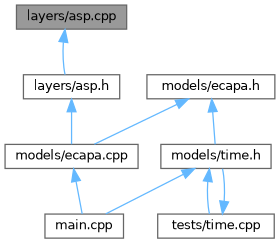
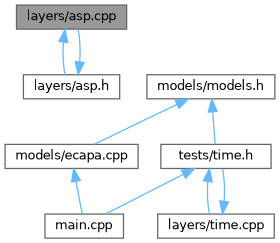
node "models/ecapa.h": label "models/ecapa.h" -> "models/models.h"
edge "models/ecapa.cpp" -> "layers/asp.h": now "layers/asp.cpp" -> "layers/asp.h"
node "models/time.h": label "models/time.h" -> "tests/time.h"
node "tests/time.cpp": label "tests/time.cpp" -> "layers/time.cpp"
